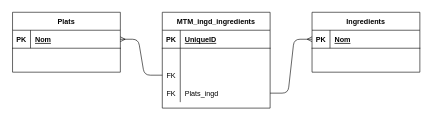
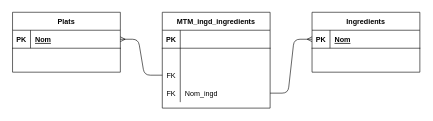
node "UniqueID": removed
node "Plats_ingd": label "Plats_ingd" -> "Nom_ingd"
